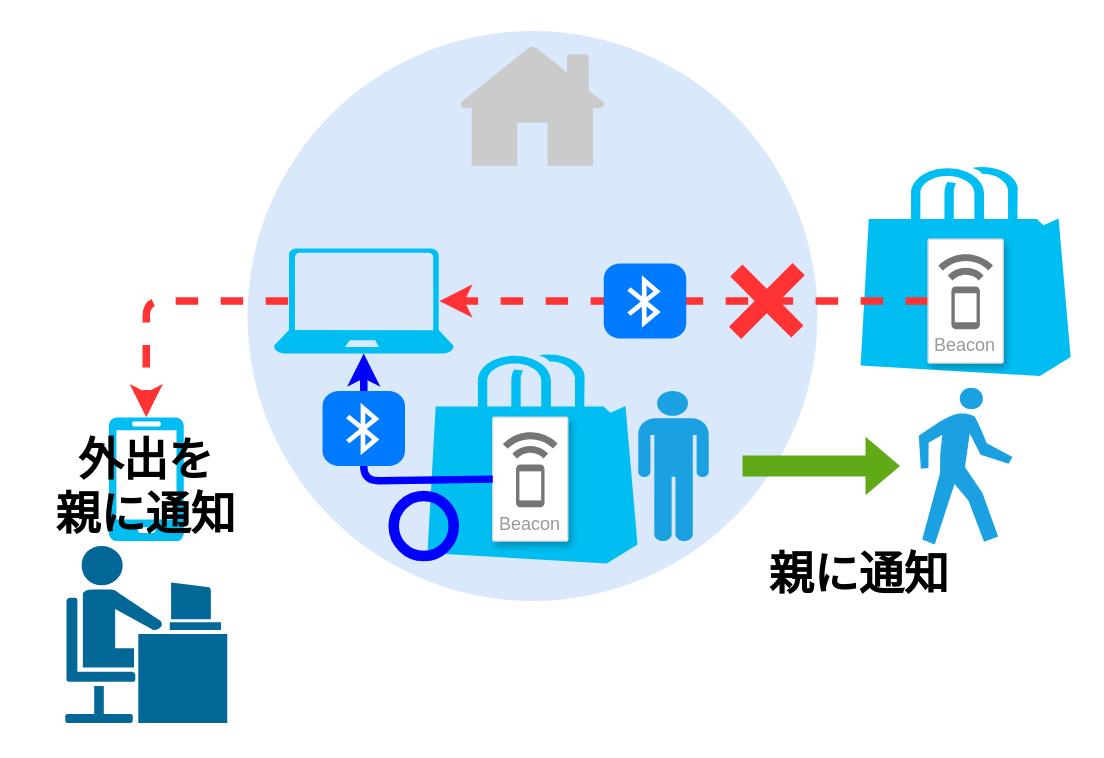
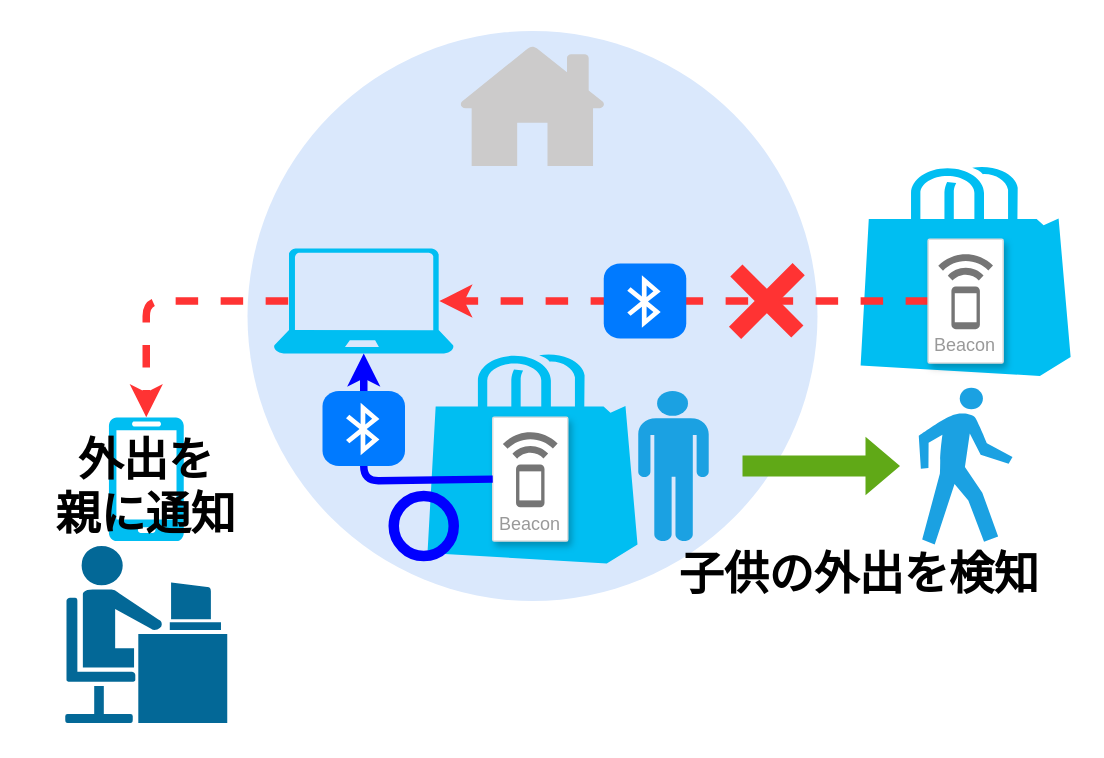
node "親に通知": label "親に通知" -> "子供の外出を検知"
